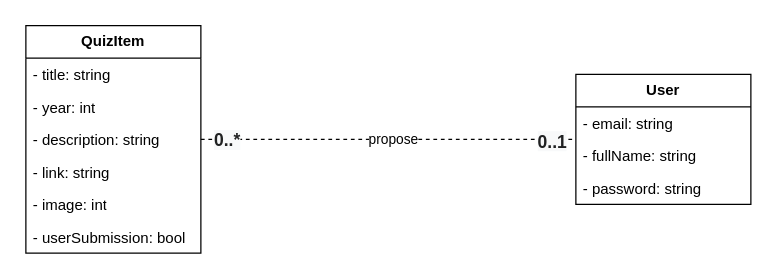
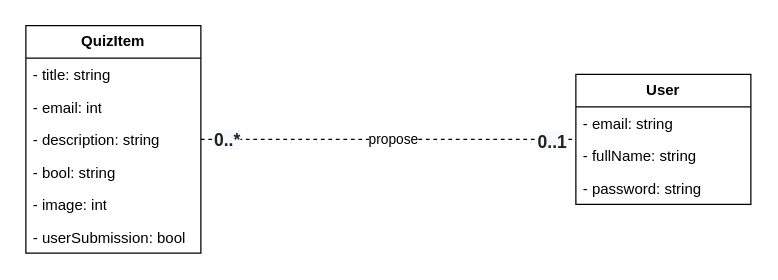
node "- year: int": label "- year: int" -> "- email: int"
node "- link: string": label "- link: string" -> "- bool: string"
